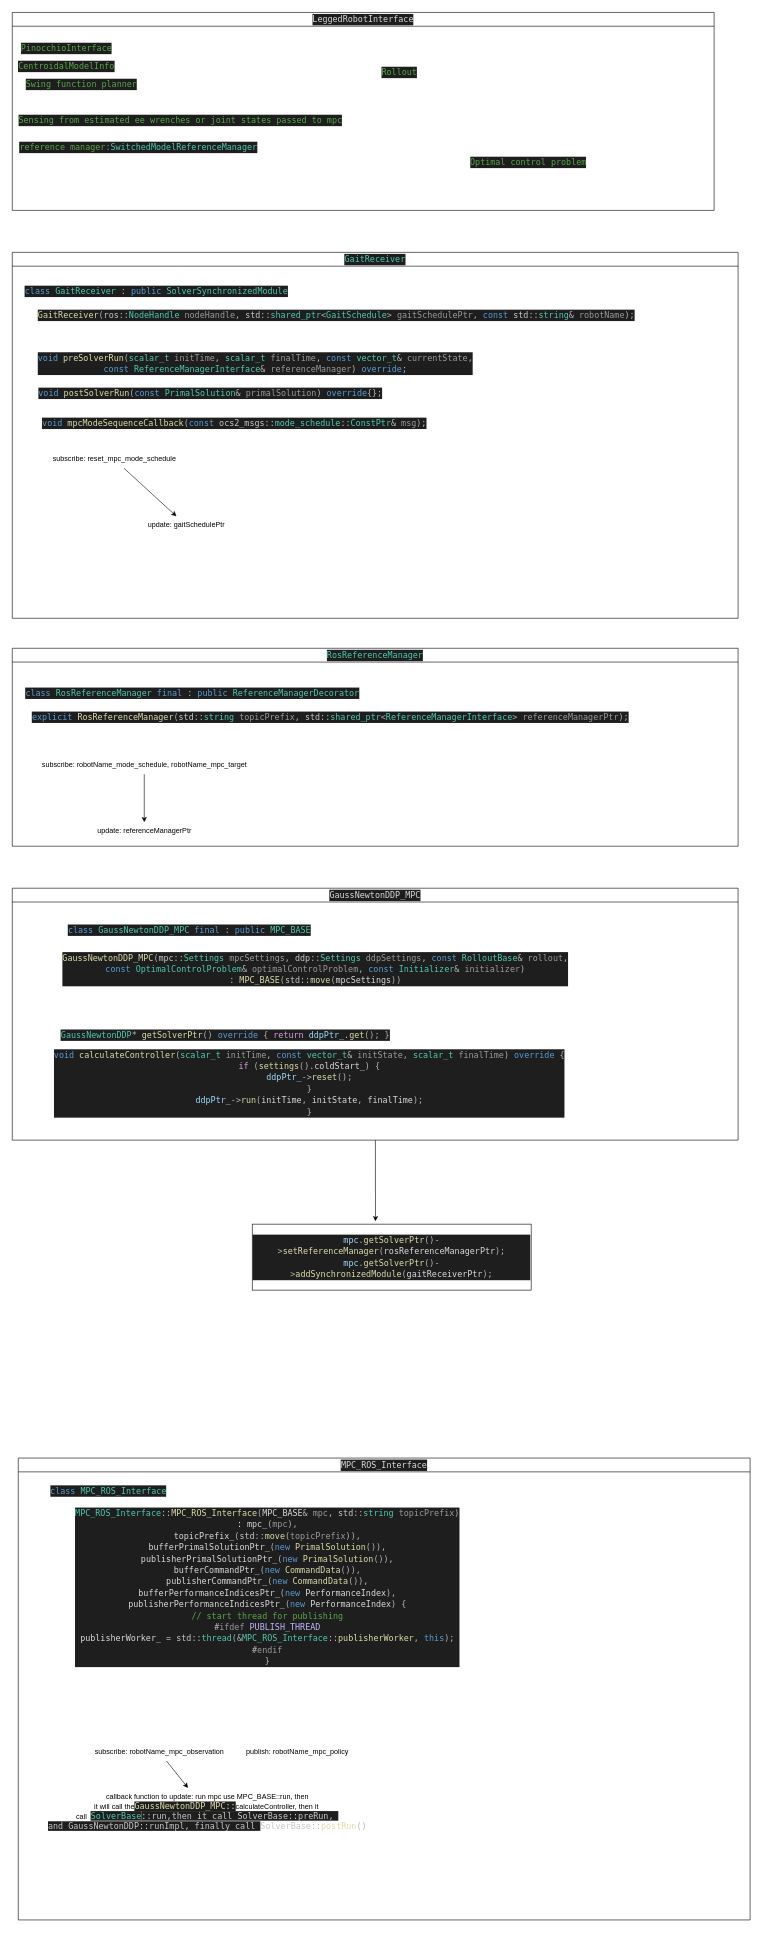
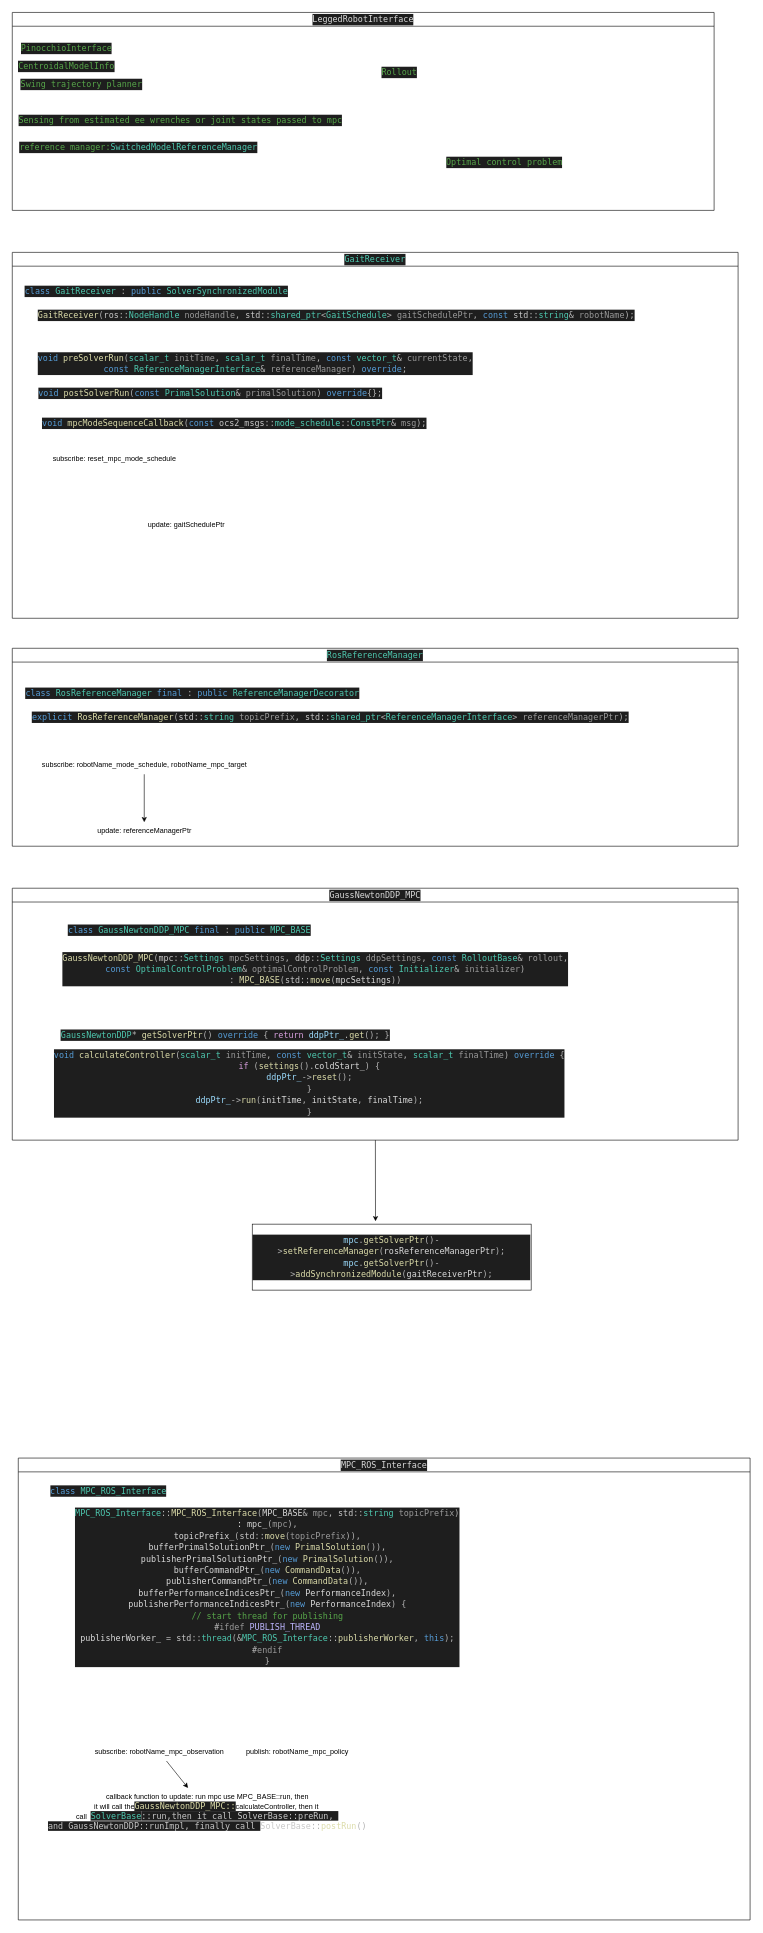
node "Swing function planner": label "Swing function planner" -> "Swing trajectory planner"
node "Optimal control problem": moved (528, 162) -> (504, 162)
edge "subscribe: reset_mpc_mode_schedule" -> "update: gaitSchedulePtr": removed
